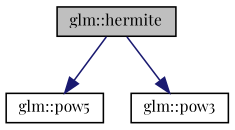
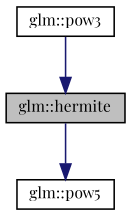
edge "glm::hermite" -> "glm::pow3": reversed
